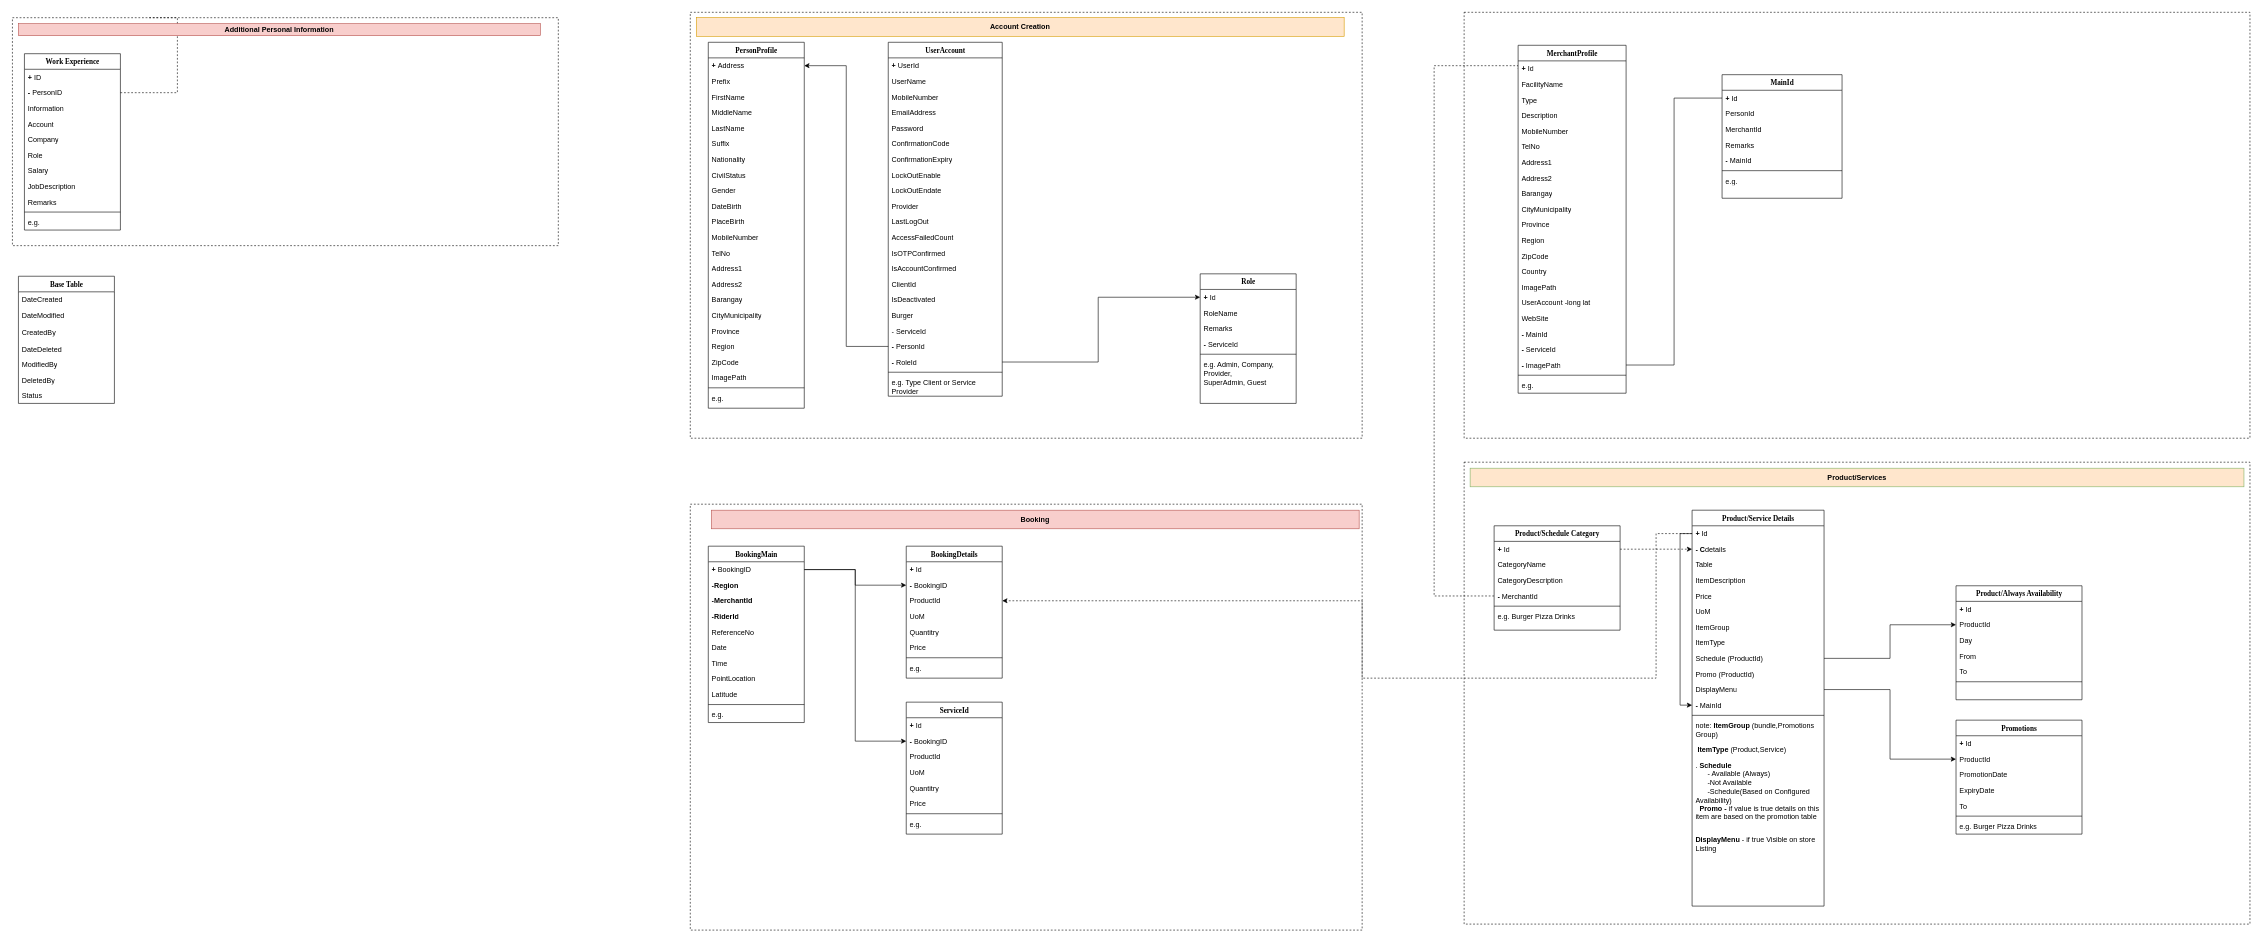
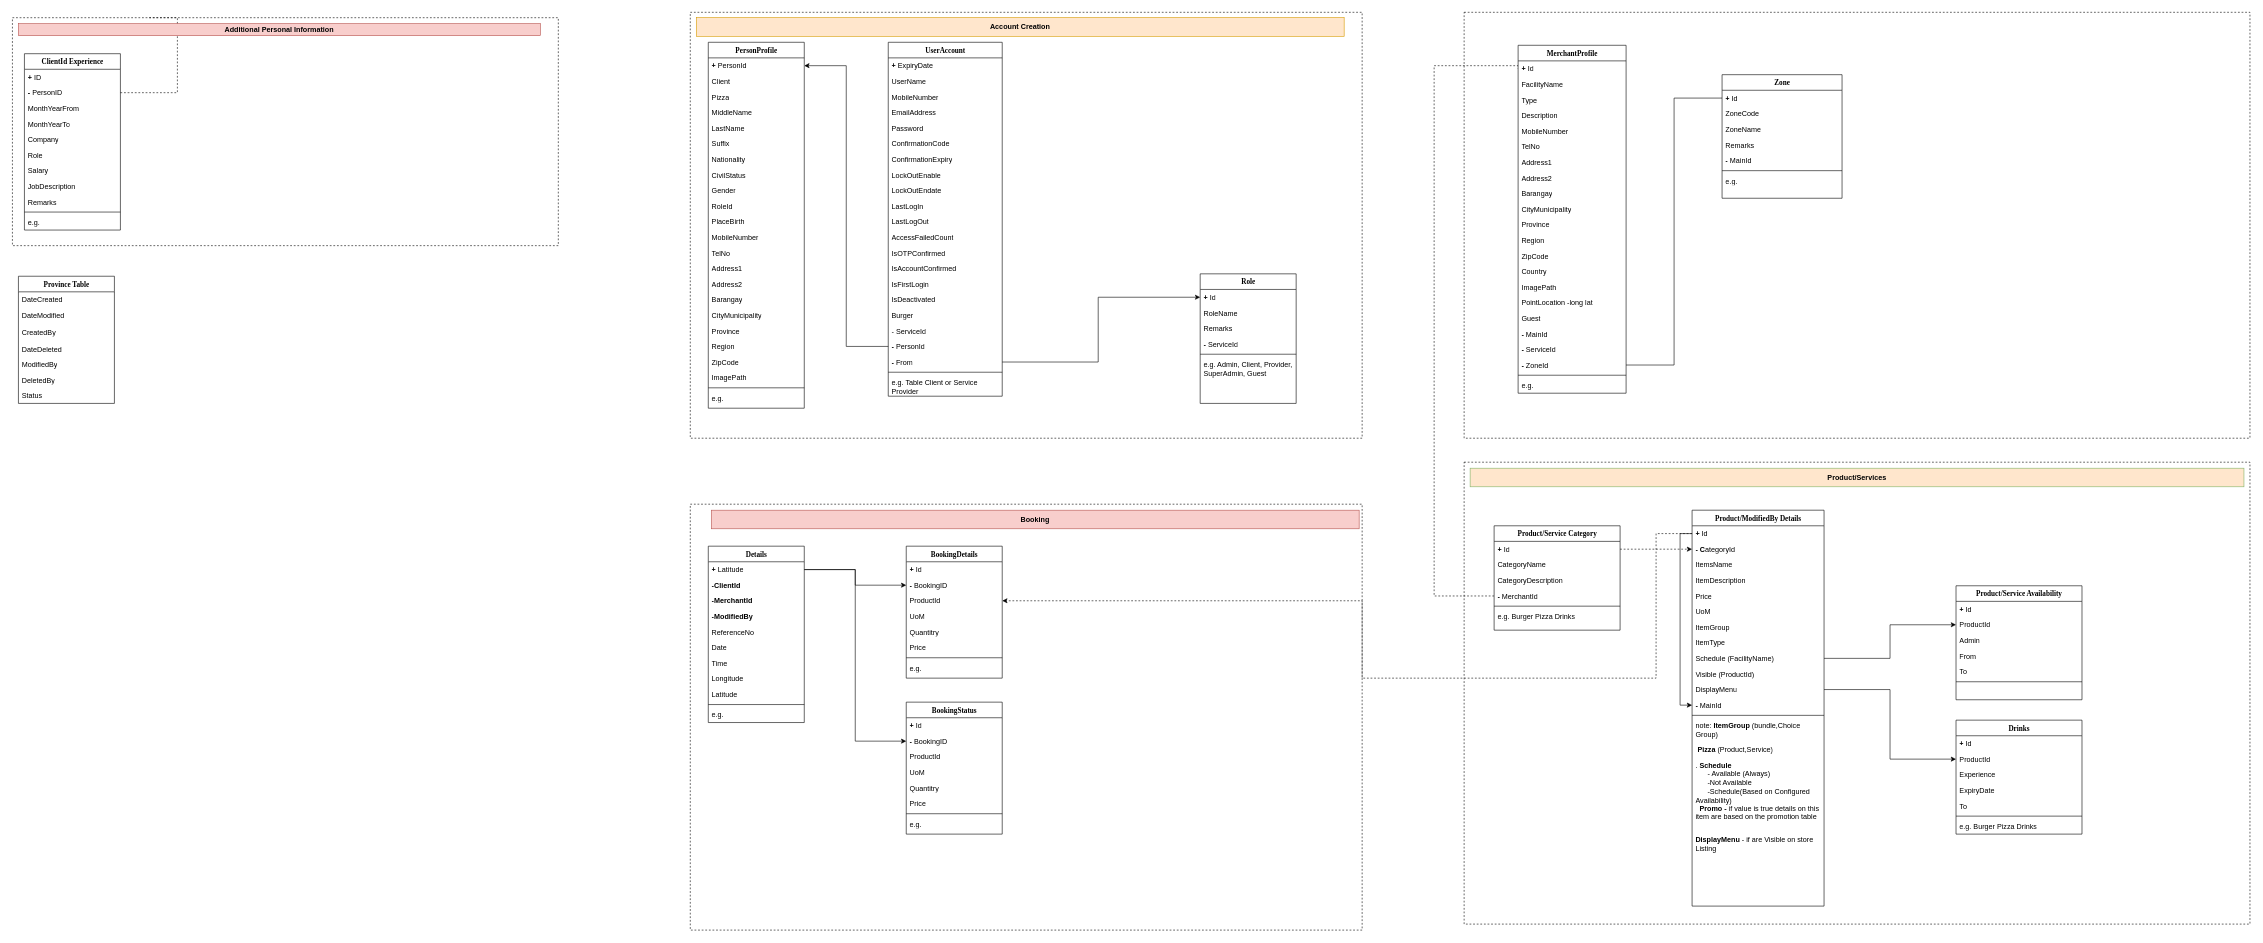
node "Work Experience": label "Work Experience" -> "ClientId Experience"
node "+ Address": label "+ Address" -> "+ PersonId"
node "+ UserId": label "+ UserId" -> "+ ExpiryDate"
node "Prefix": label "Prefix" -> "Client"
node "MainId": label "MainId" -> "Zone"
node "FirstName": label "FirstName" -> "Pizza"
node "Information": label "Information" -> "MonthYearFrom"
node "PersonId": label "PersonId" -> "ZoneCode"
node "Account": label "Account" -> "MonthYearTo"
node "MerchantId": label "MerchantId" -> "ZoneName"
node "DateBirth": label "DateBirth" -> "RoleId"
node "Provider": label "Provider" -> "LastLogIn"
node "Base Table": label "Base Table" -> "Province Table"
node "ClientId": label "ClientId" -> "IsFirstLogin"
node "UserAccount -long lat": label "UserAccount -long lat" -> "PointLocation -long lat"
node "WebSite": label "WebSite" -> "Guest"
node "- RoleId": label "- RoleId" -> "- From"
node "- ImagePath": label "- ImagePath" -> "- ZoneId"
node "e.g. Admin, Company, Provider, SuperAdmin, Guest": label "e.g. Admin, Company, Provider, SuperAdmin, Guest" -> "e.g. Admin, Client, Provider, SuperAdmin, Guest"
node "e.g. Type Client or Service Provider": label "e.g. Type Client or Service Provider" -> "e.g. Table Client or Service Provider"
node "Product/Service Details": label "Product/Service Details" -> "Product/ModifiedBy Details"
node "Product/Schedule Category": label "Product/Schedule Category" -> "Product/Service Category"
node "- Cdetails": label "- Cdetails" -> "- CategoryId"
node "BookingMain": label "BookingMain" -> "Details"
node "Table": label "Table" -> "ItemsName"
node "+ BookingID": label "+ BookingID" -> "+ Latitude"
node "-Region": label "-Region" -> "-ClientId"
node "Product/Always Availability": label "Product/Always Availability" -> "Product/Service Availability"
node "-RiderId": label "-RiderId" -> "-ModifiedBy"
node "Day": label "Day" -> "Admin"
node "Schedule (ProductId)": label "Schedule (ProductId)" -> "Schedule (FacilityName)"
node "Promo (ProductId)": label "Promo (ProductId)" -> "Visible (ProductId)"
node "PointLocation": label "PointLocation" -> "Longitude"
node "ServiceId": label "ServiceId" -> "BookingStatus"
node "Promotions": label "Promotions" -> "Drinks"
node "note: ItemGroup (bundle,Promotions Group)": label "note: ItemGroup (bundle,Promotions Group)" -> "note: ItemGroup (bundle,Choice Group)"
node "ItemType (Product,Service)": label "ItemType (Product,Service)" -> "Pizza (Product,Service)"
node "PromotionDate": label "PromotionDate" -> "Experience"
node "DisplayMenu - if true Visible on store Listing": label "DisplayMenu - if true Visible on store Listing" -> "DisplayMenu - if are Visible on store Listing"
